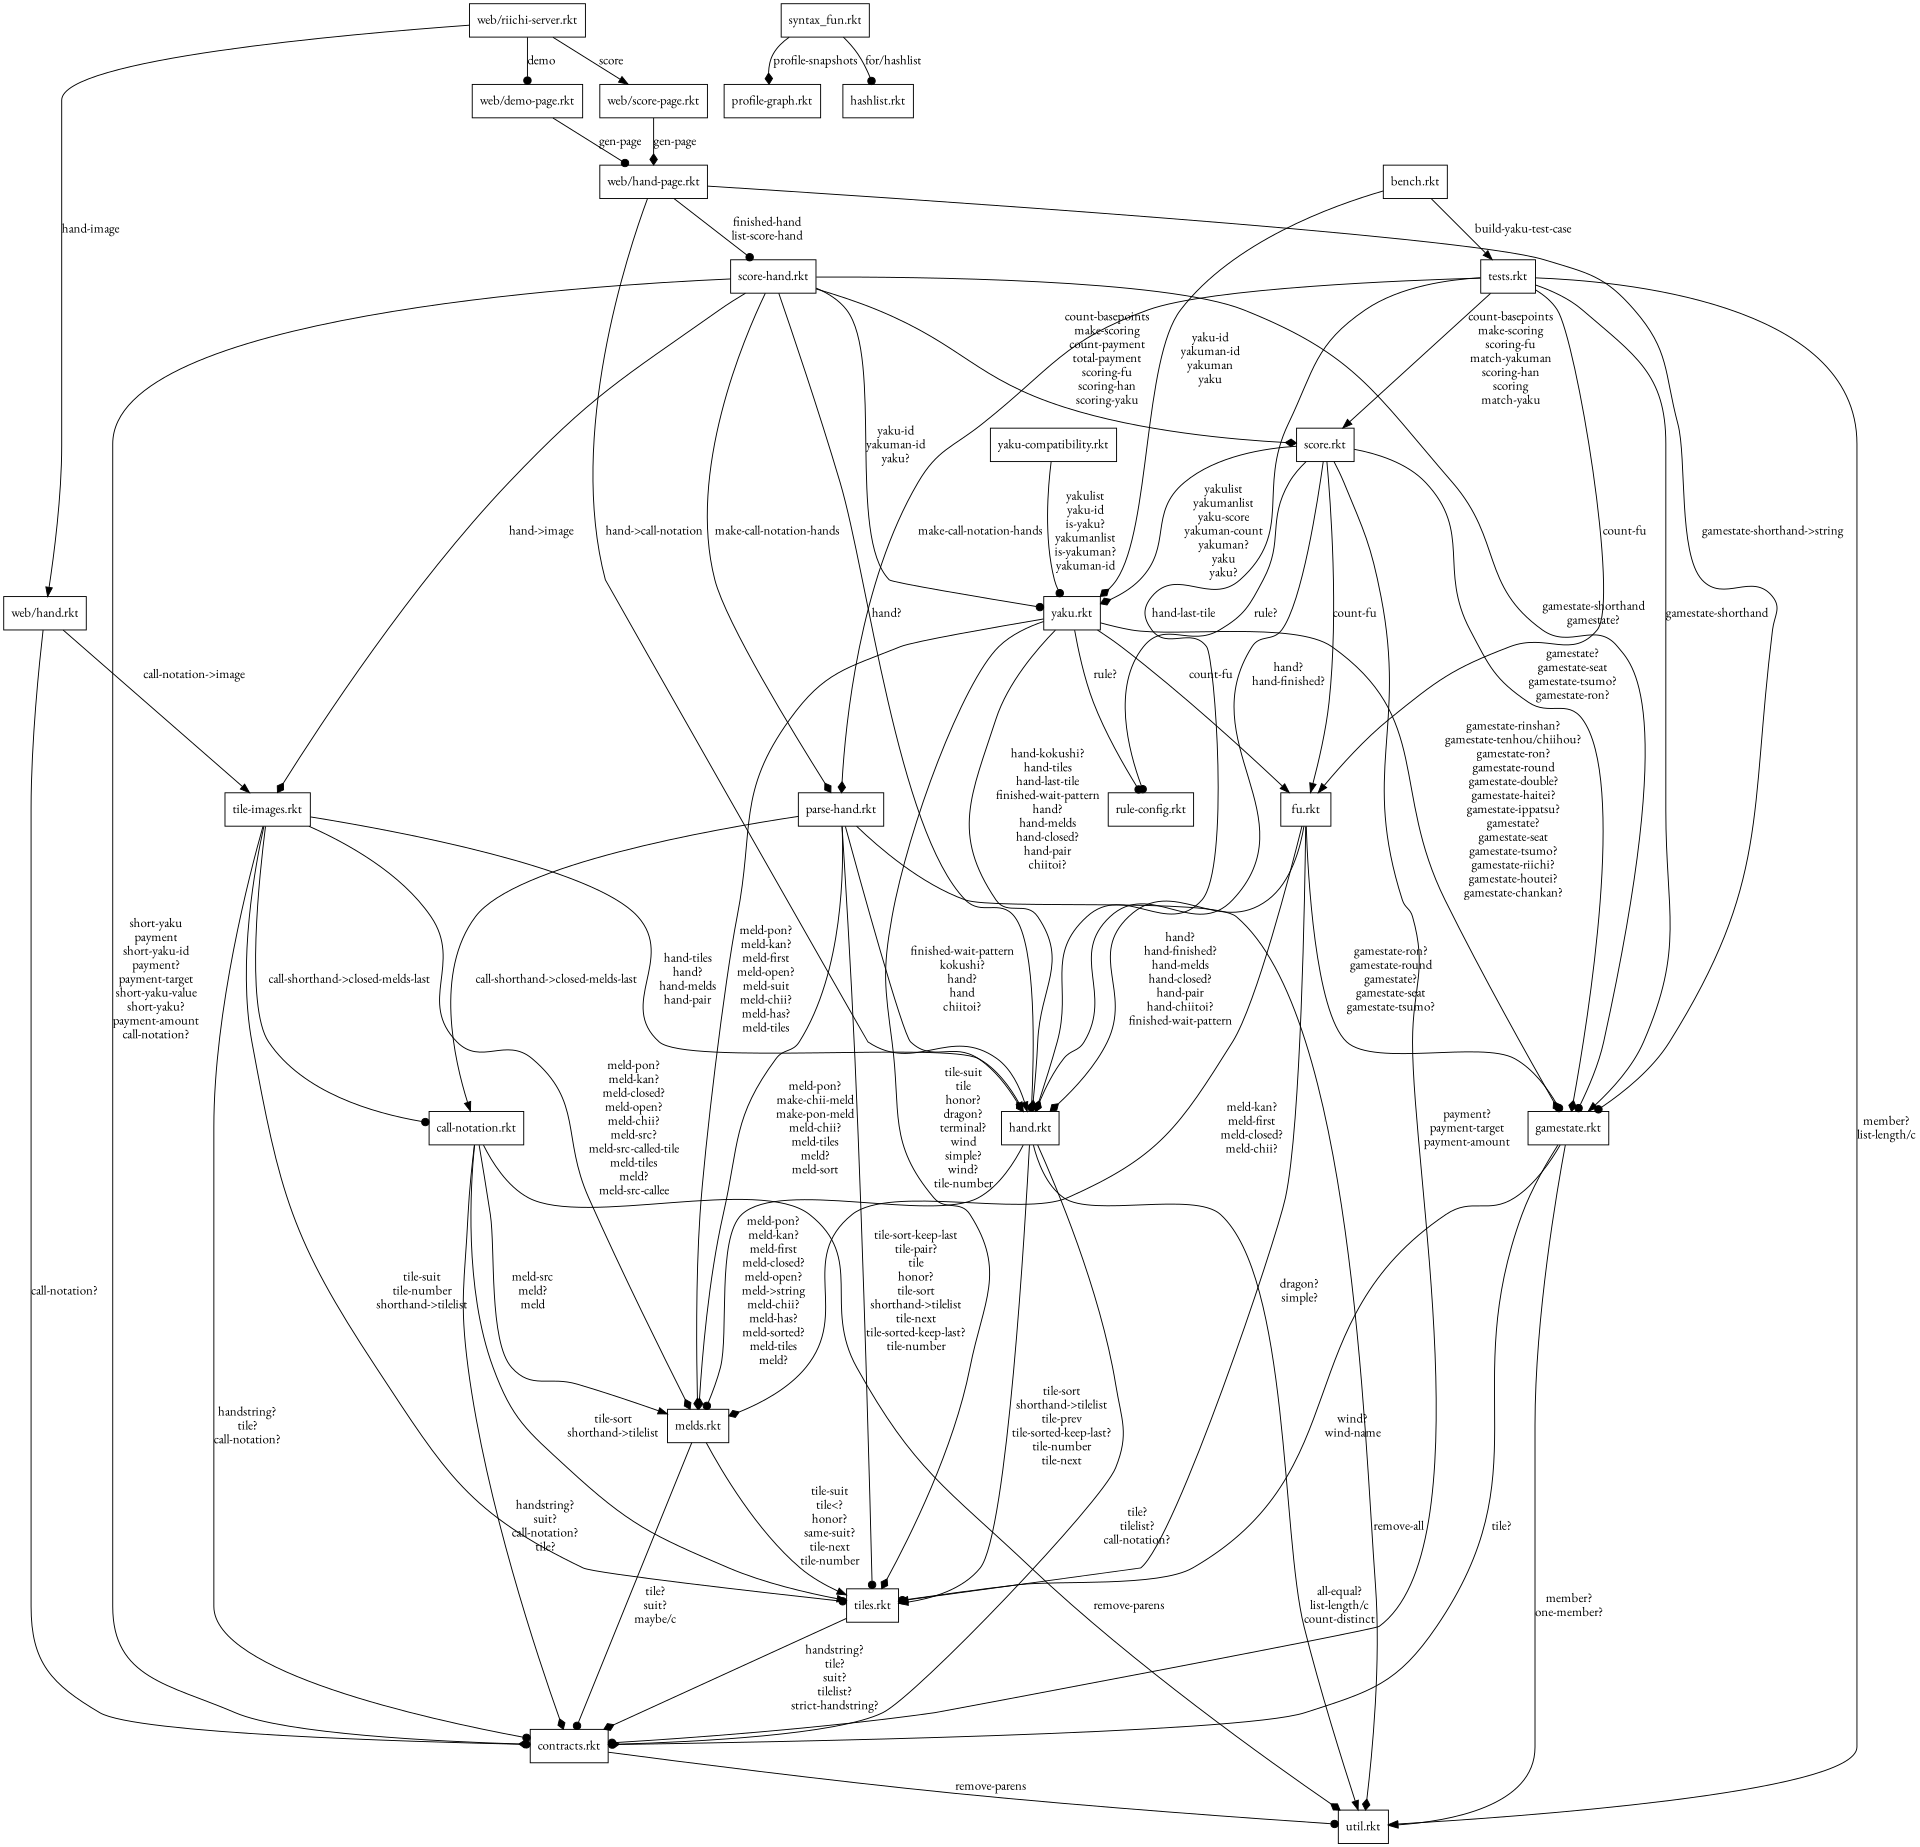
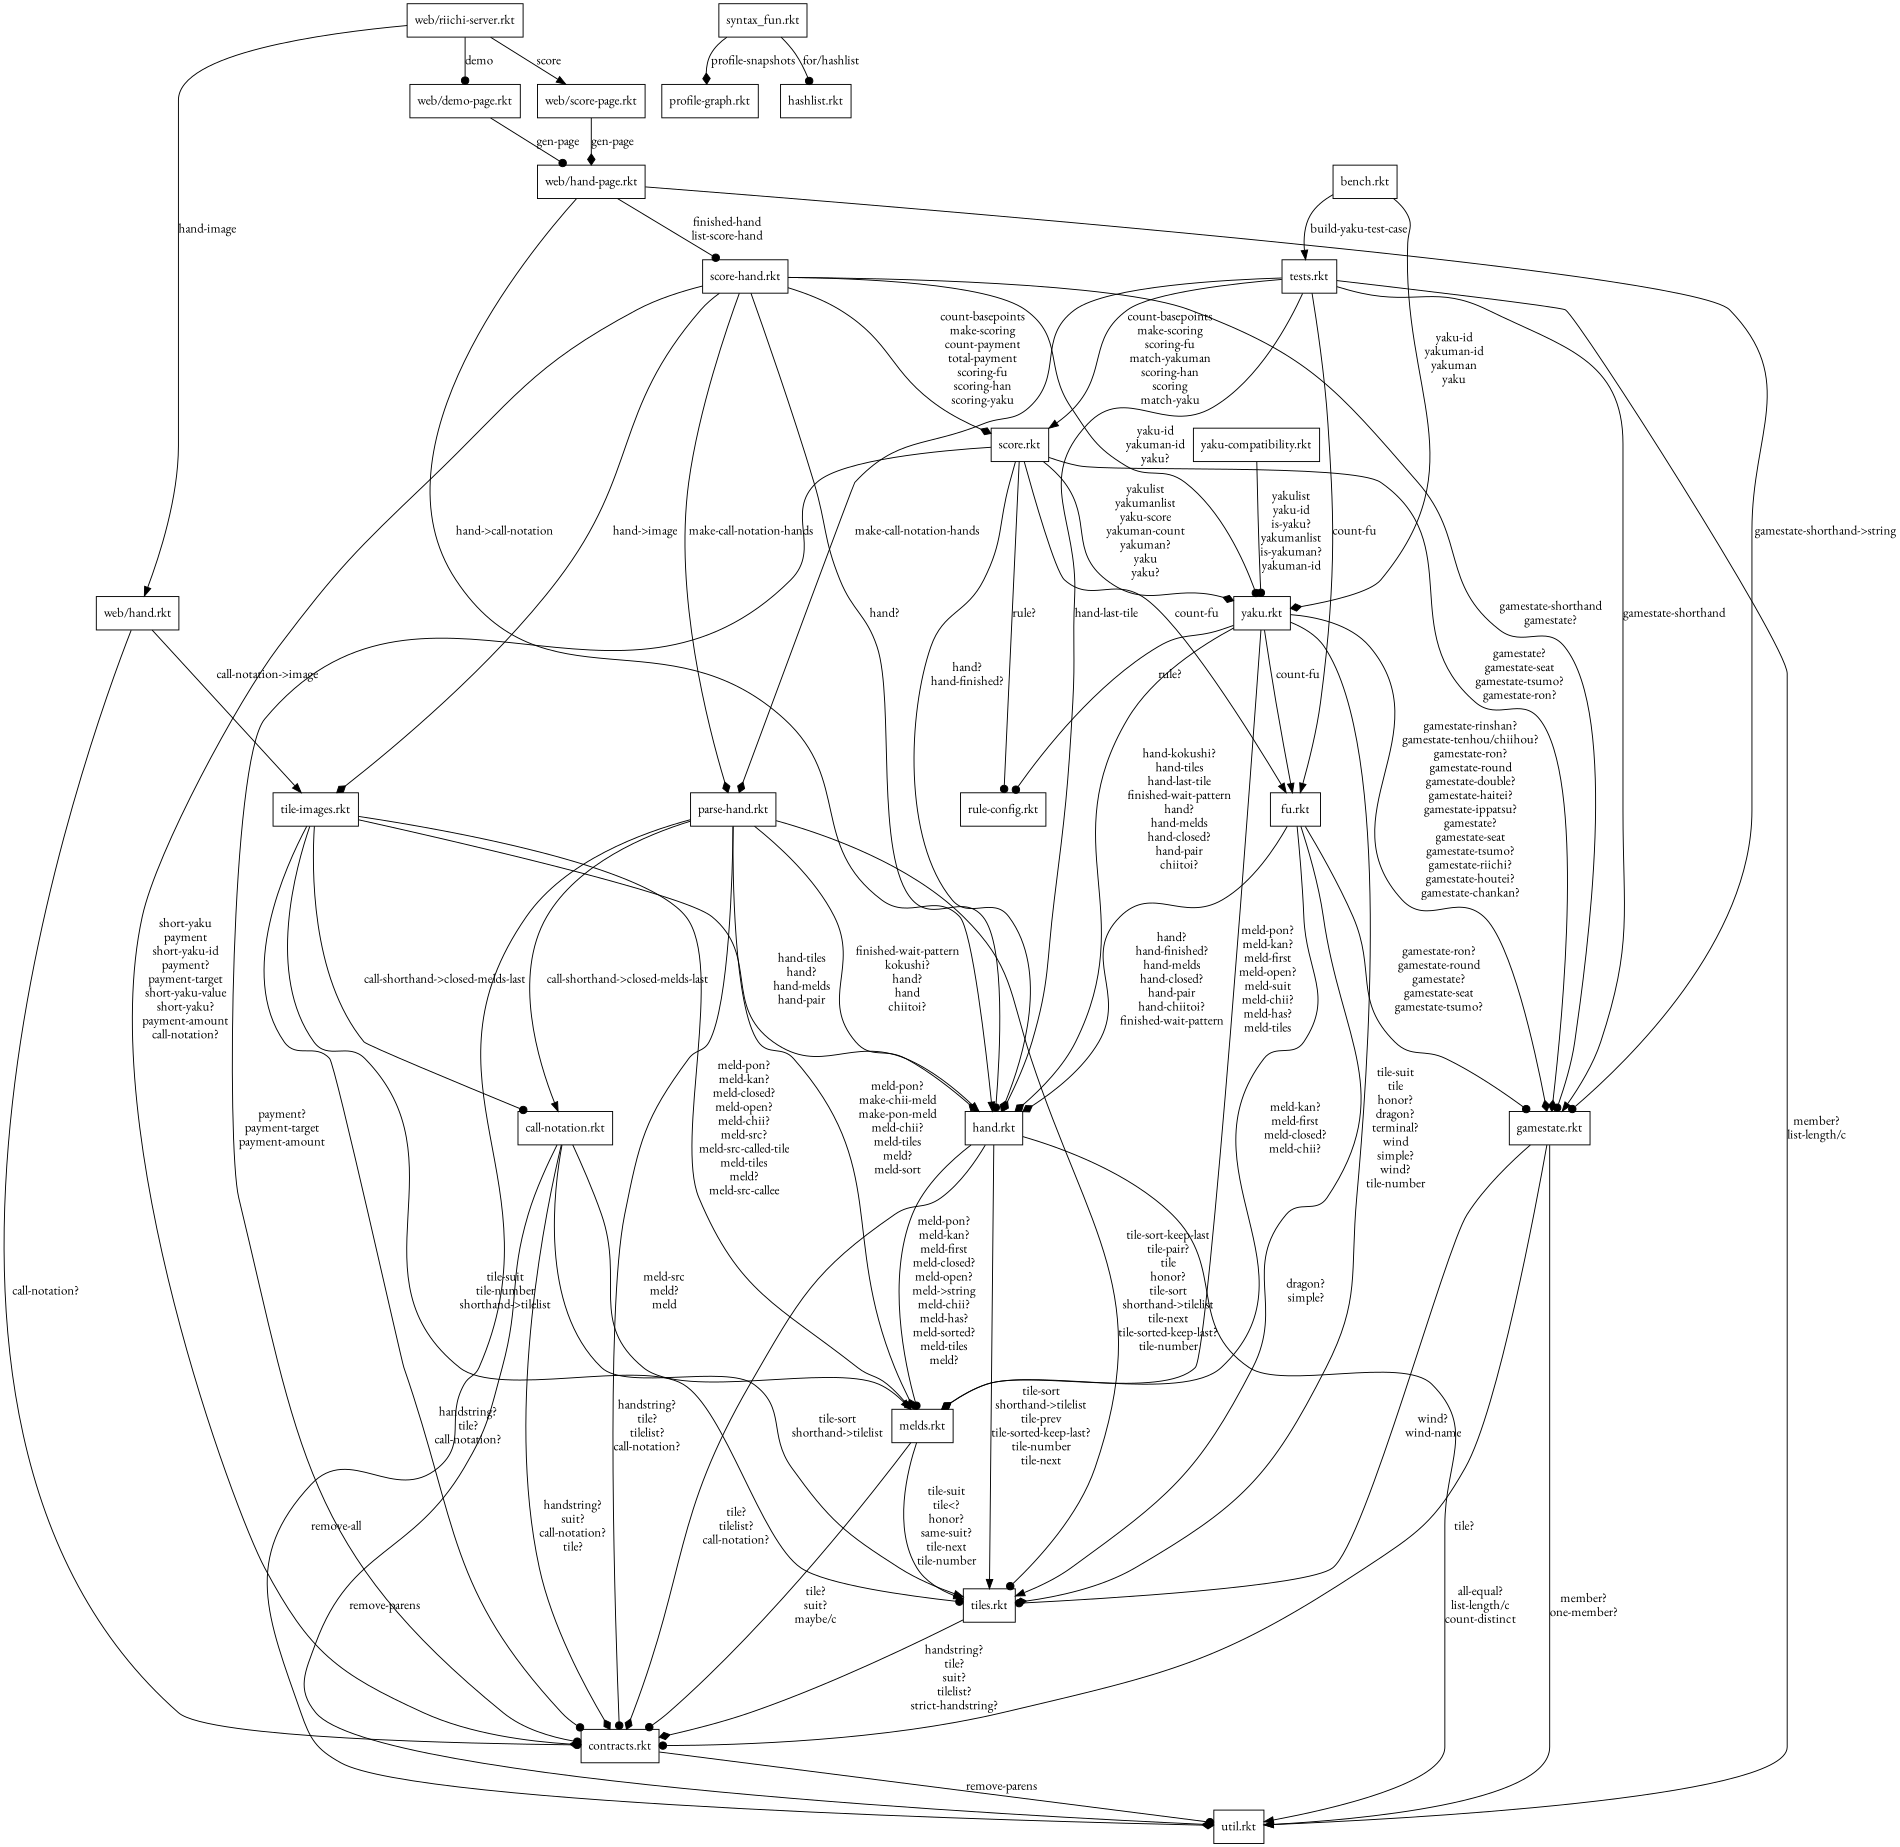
edge "parse-hand.rkt" -> "contracts.rkt": added, label "handstring? tile? tilelist? call-notation?"
